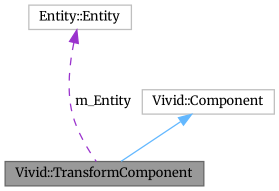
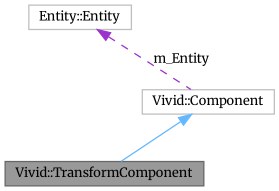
edge "Vivid::TransformComponent" -> "Entity::Entity": now "Vivid::Component" -> "Entity::Entity"
